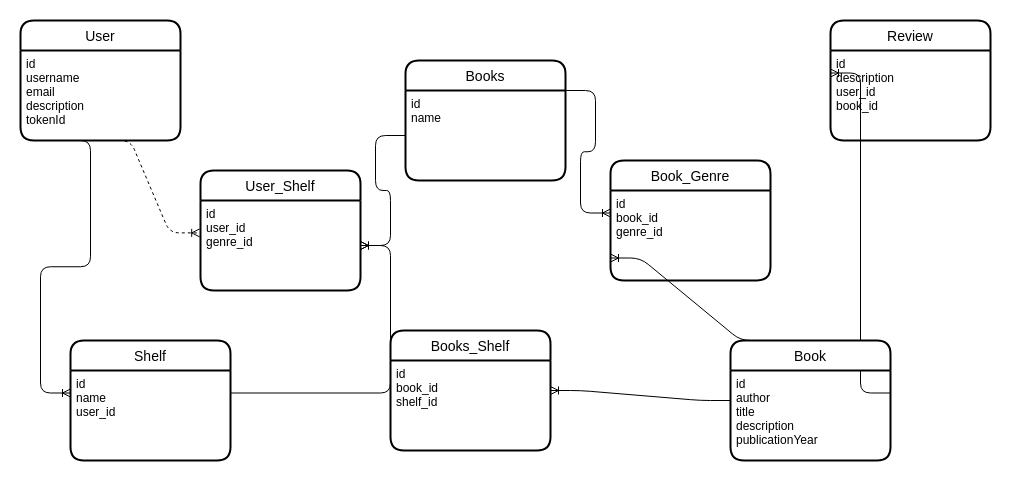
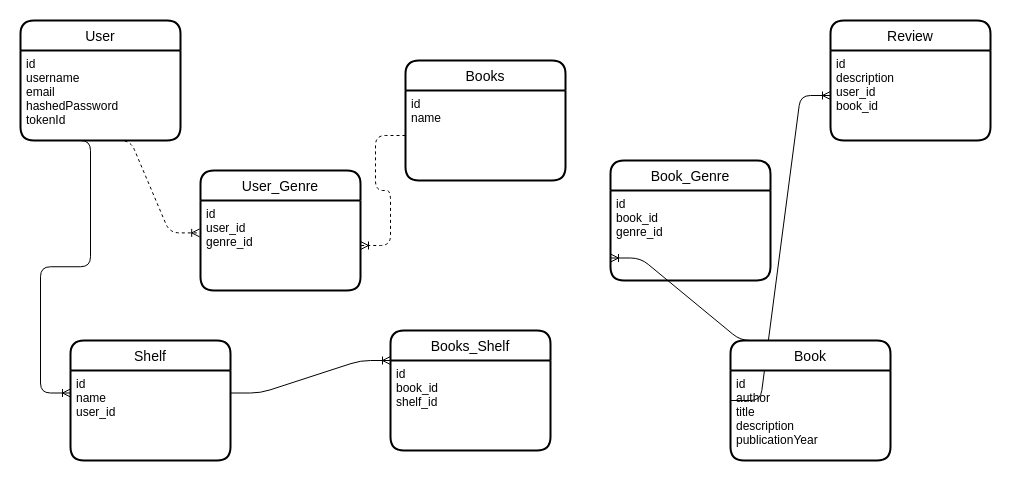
node "id username email description tokenId": label "id username email description tokenId" -> "id username email hashedPassword tokenId"
edge "id name" -> "id book_id genre_id": removed
edge "id name" -> "id user_id genre_id": style solid -> dashed
node "User_Shelf": label "User_Shelf" -> "User_Genre"
edge "id author title description publicationYear" -> "id description user_id book_id": removed
edge "id name user_id" -> "id user_id genre_id": now "id name user_id" -> "Books_Shelf"
edge "Book" -> "Books_Shelf": now "Book" -> "id description user_id book_id"
